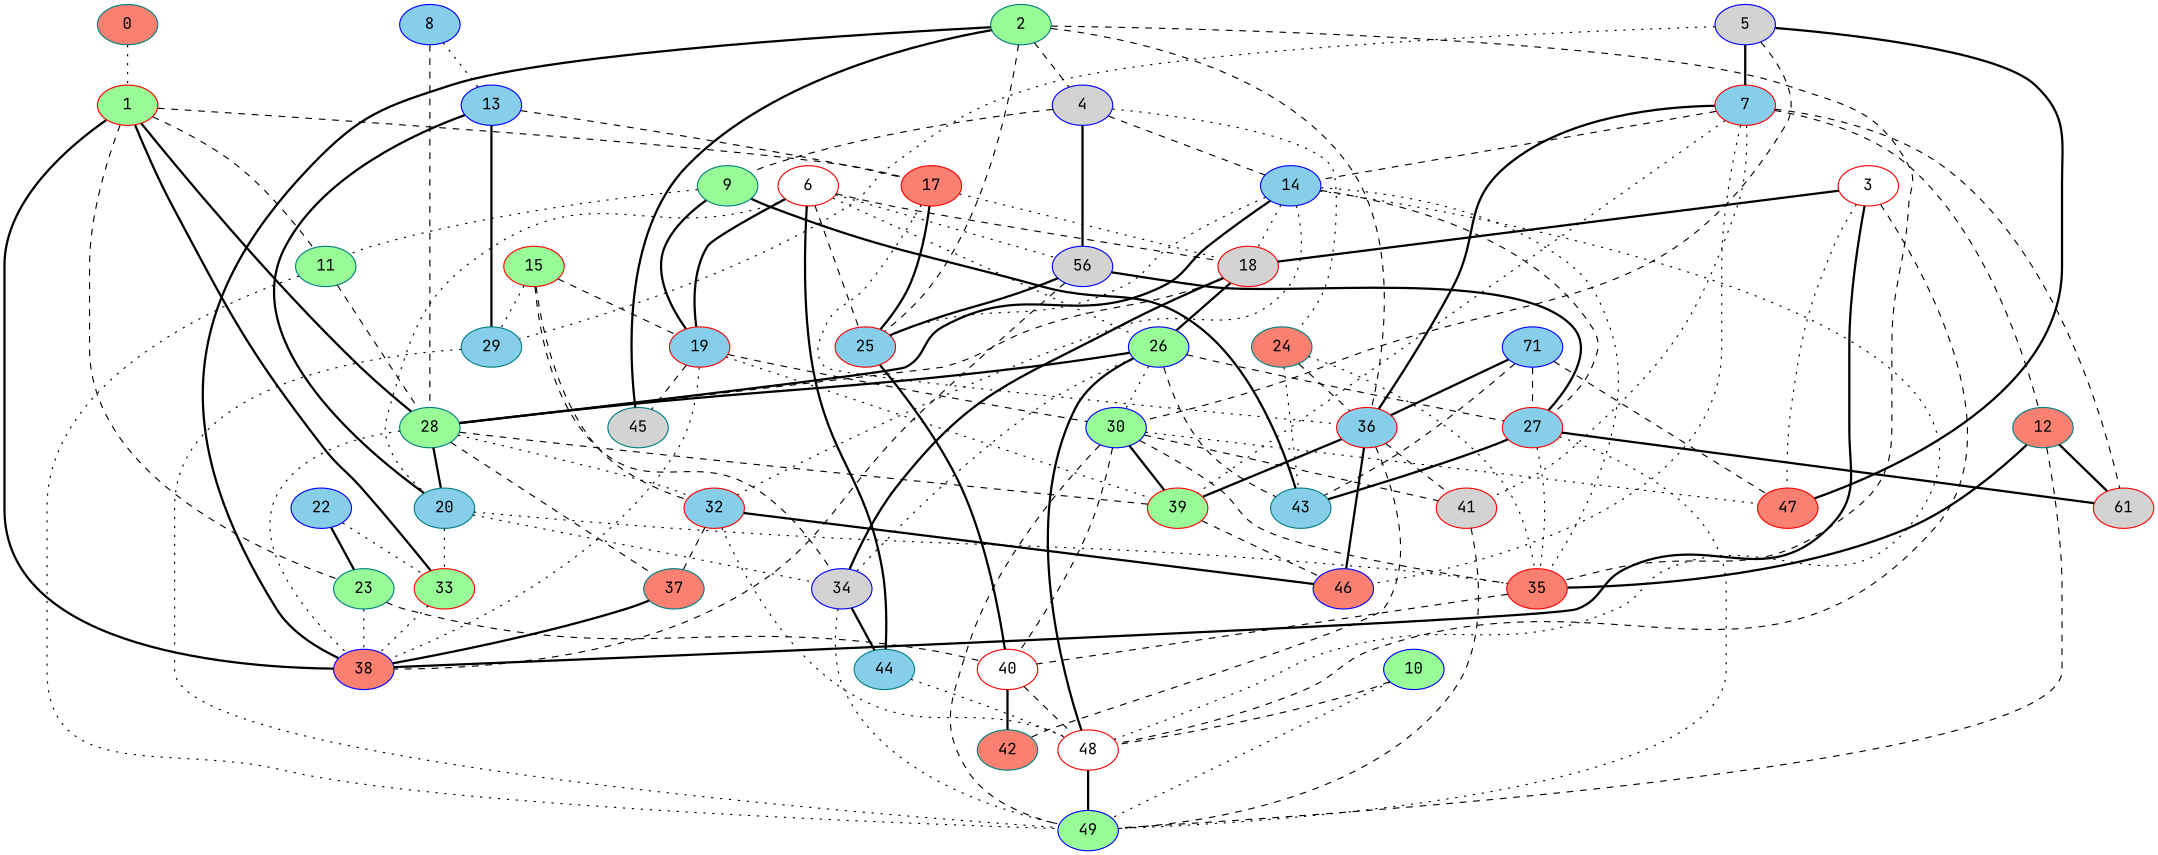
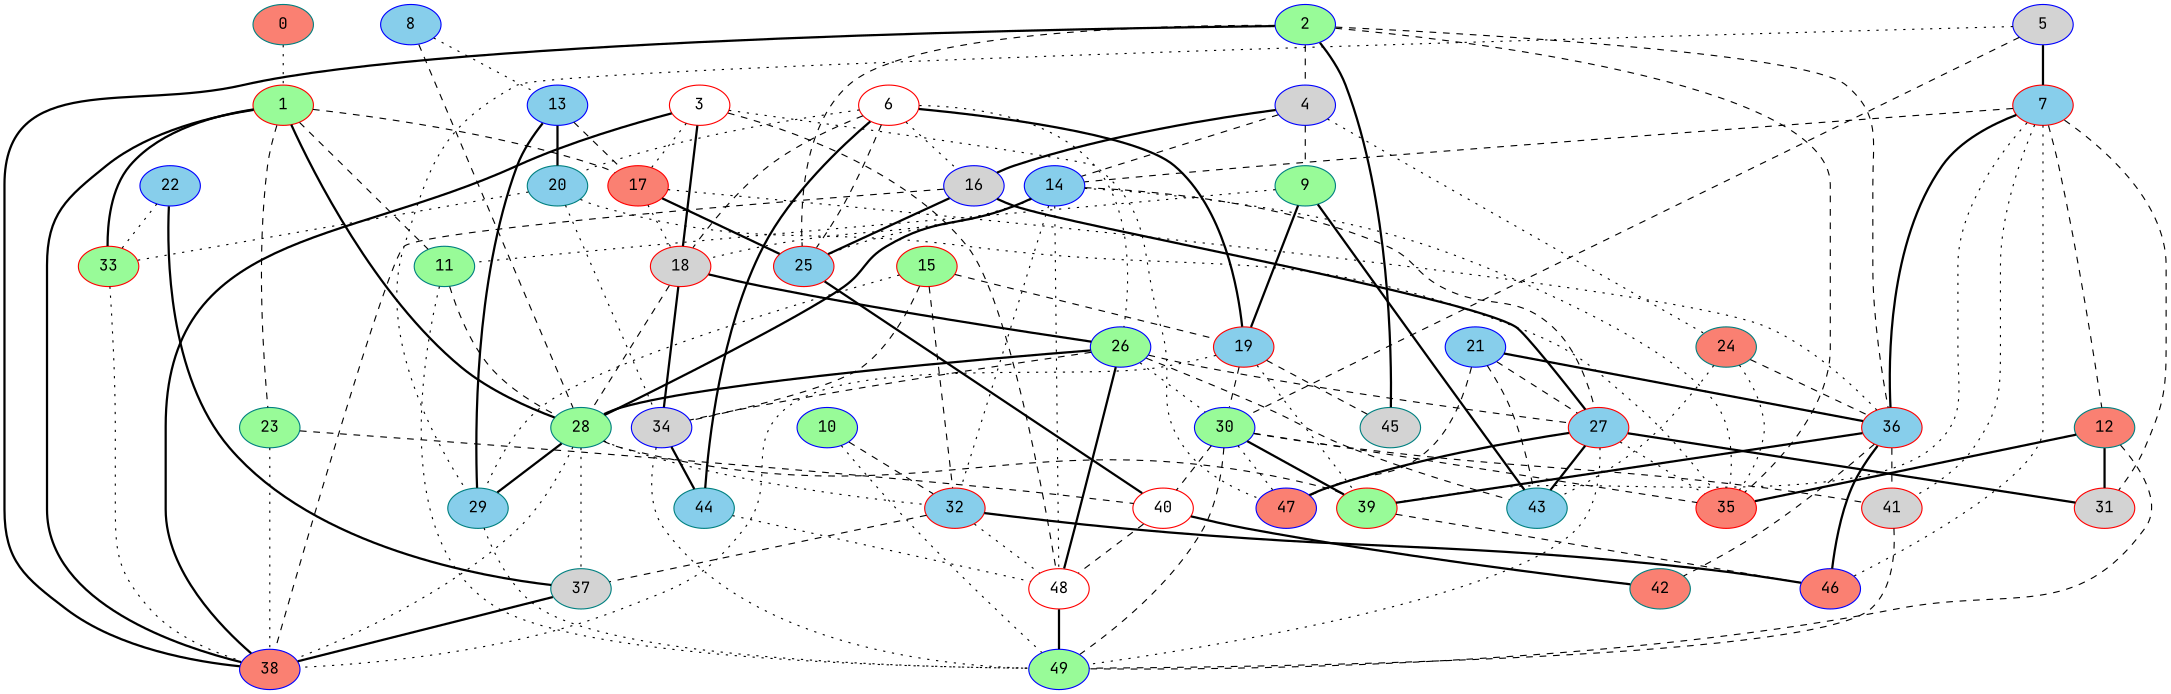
node "2": color teal -> blue
edge "3" -- "17": added
edge "5" -- "47": now "27" -- "47"
node "56": label "56" -> "16"
node "71": label "71" -> "21"
edge "26" -- "34": style dotted -> dashed
edge "28" -- "20": now "28" -- "29"
edge "28" -- "37": style dashed -> dotted
node "47": color red -> blue
node "61": label "61" -> "31"
edge "22" -- "23": now "22" -- "37"
node "37": fillcolor salmon -> lightgrey
edge "35" -- "40": removed
edge "10" -- "48": now "10" -- "32"
